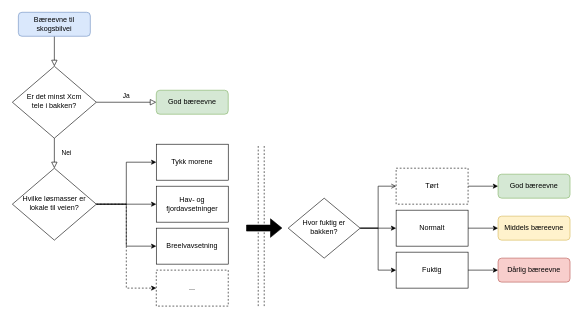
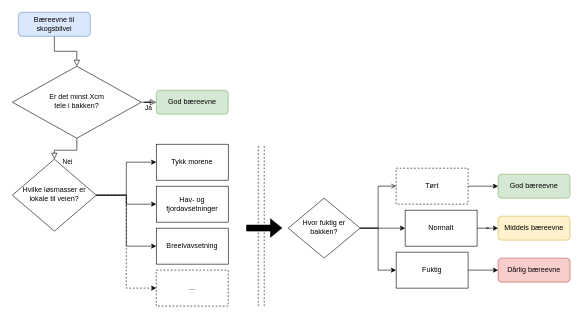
node "Er det minst Xcm tele i bakken?": size 84x72 -> 129x72
node "Hvilke løsmasser er lokale til veien?": moved (54, 204) -> (54, 195)
node "Normalt": moved (432, 228) -> (441, 228)
